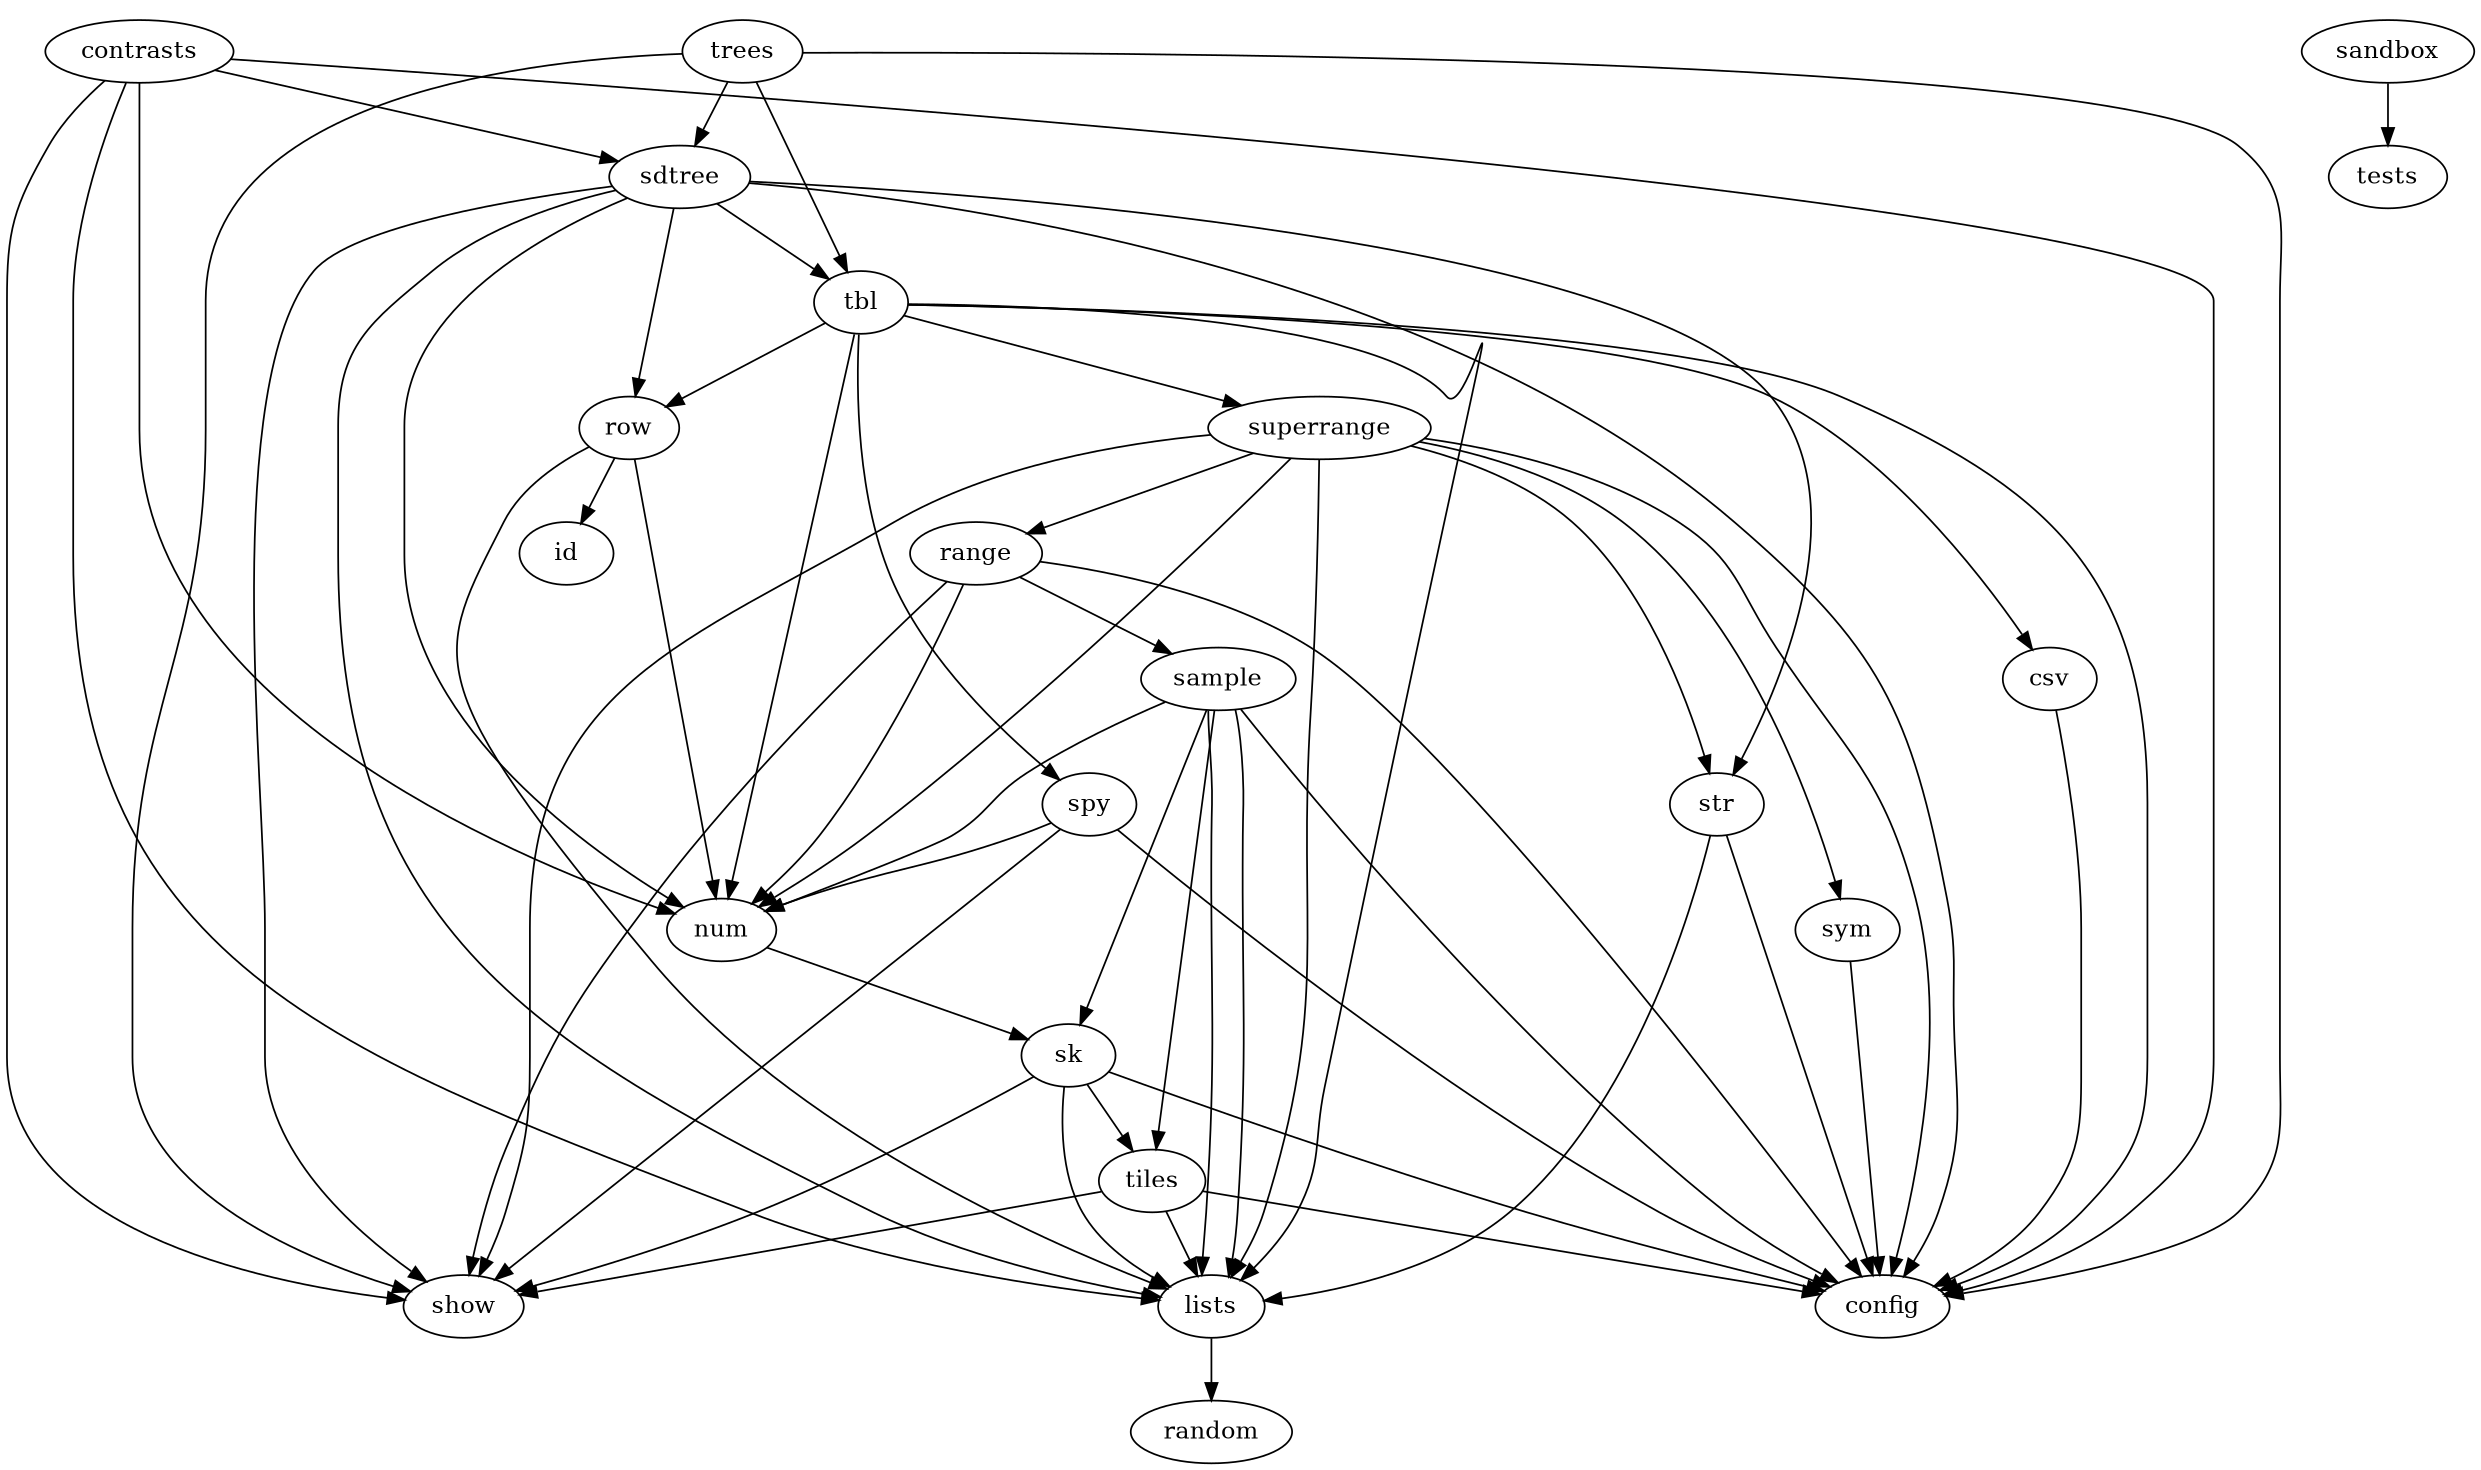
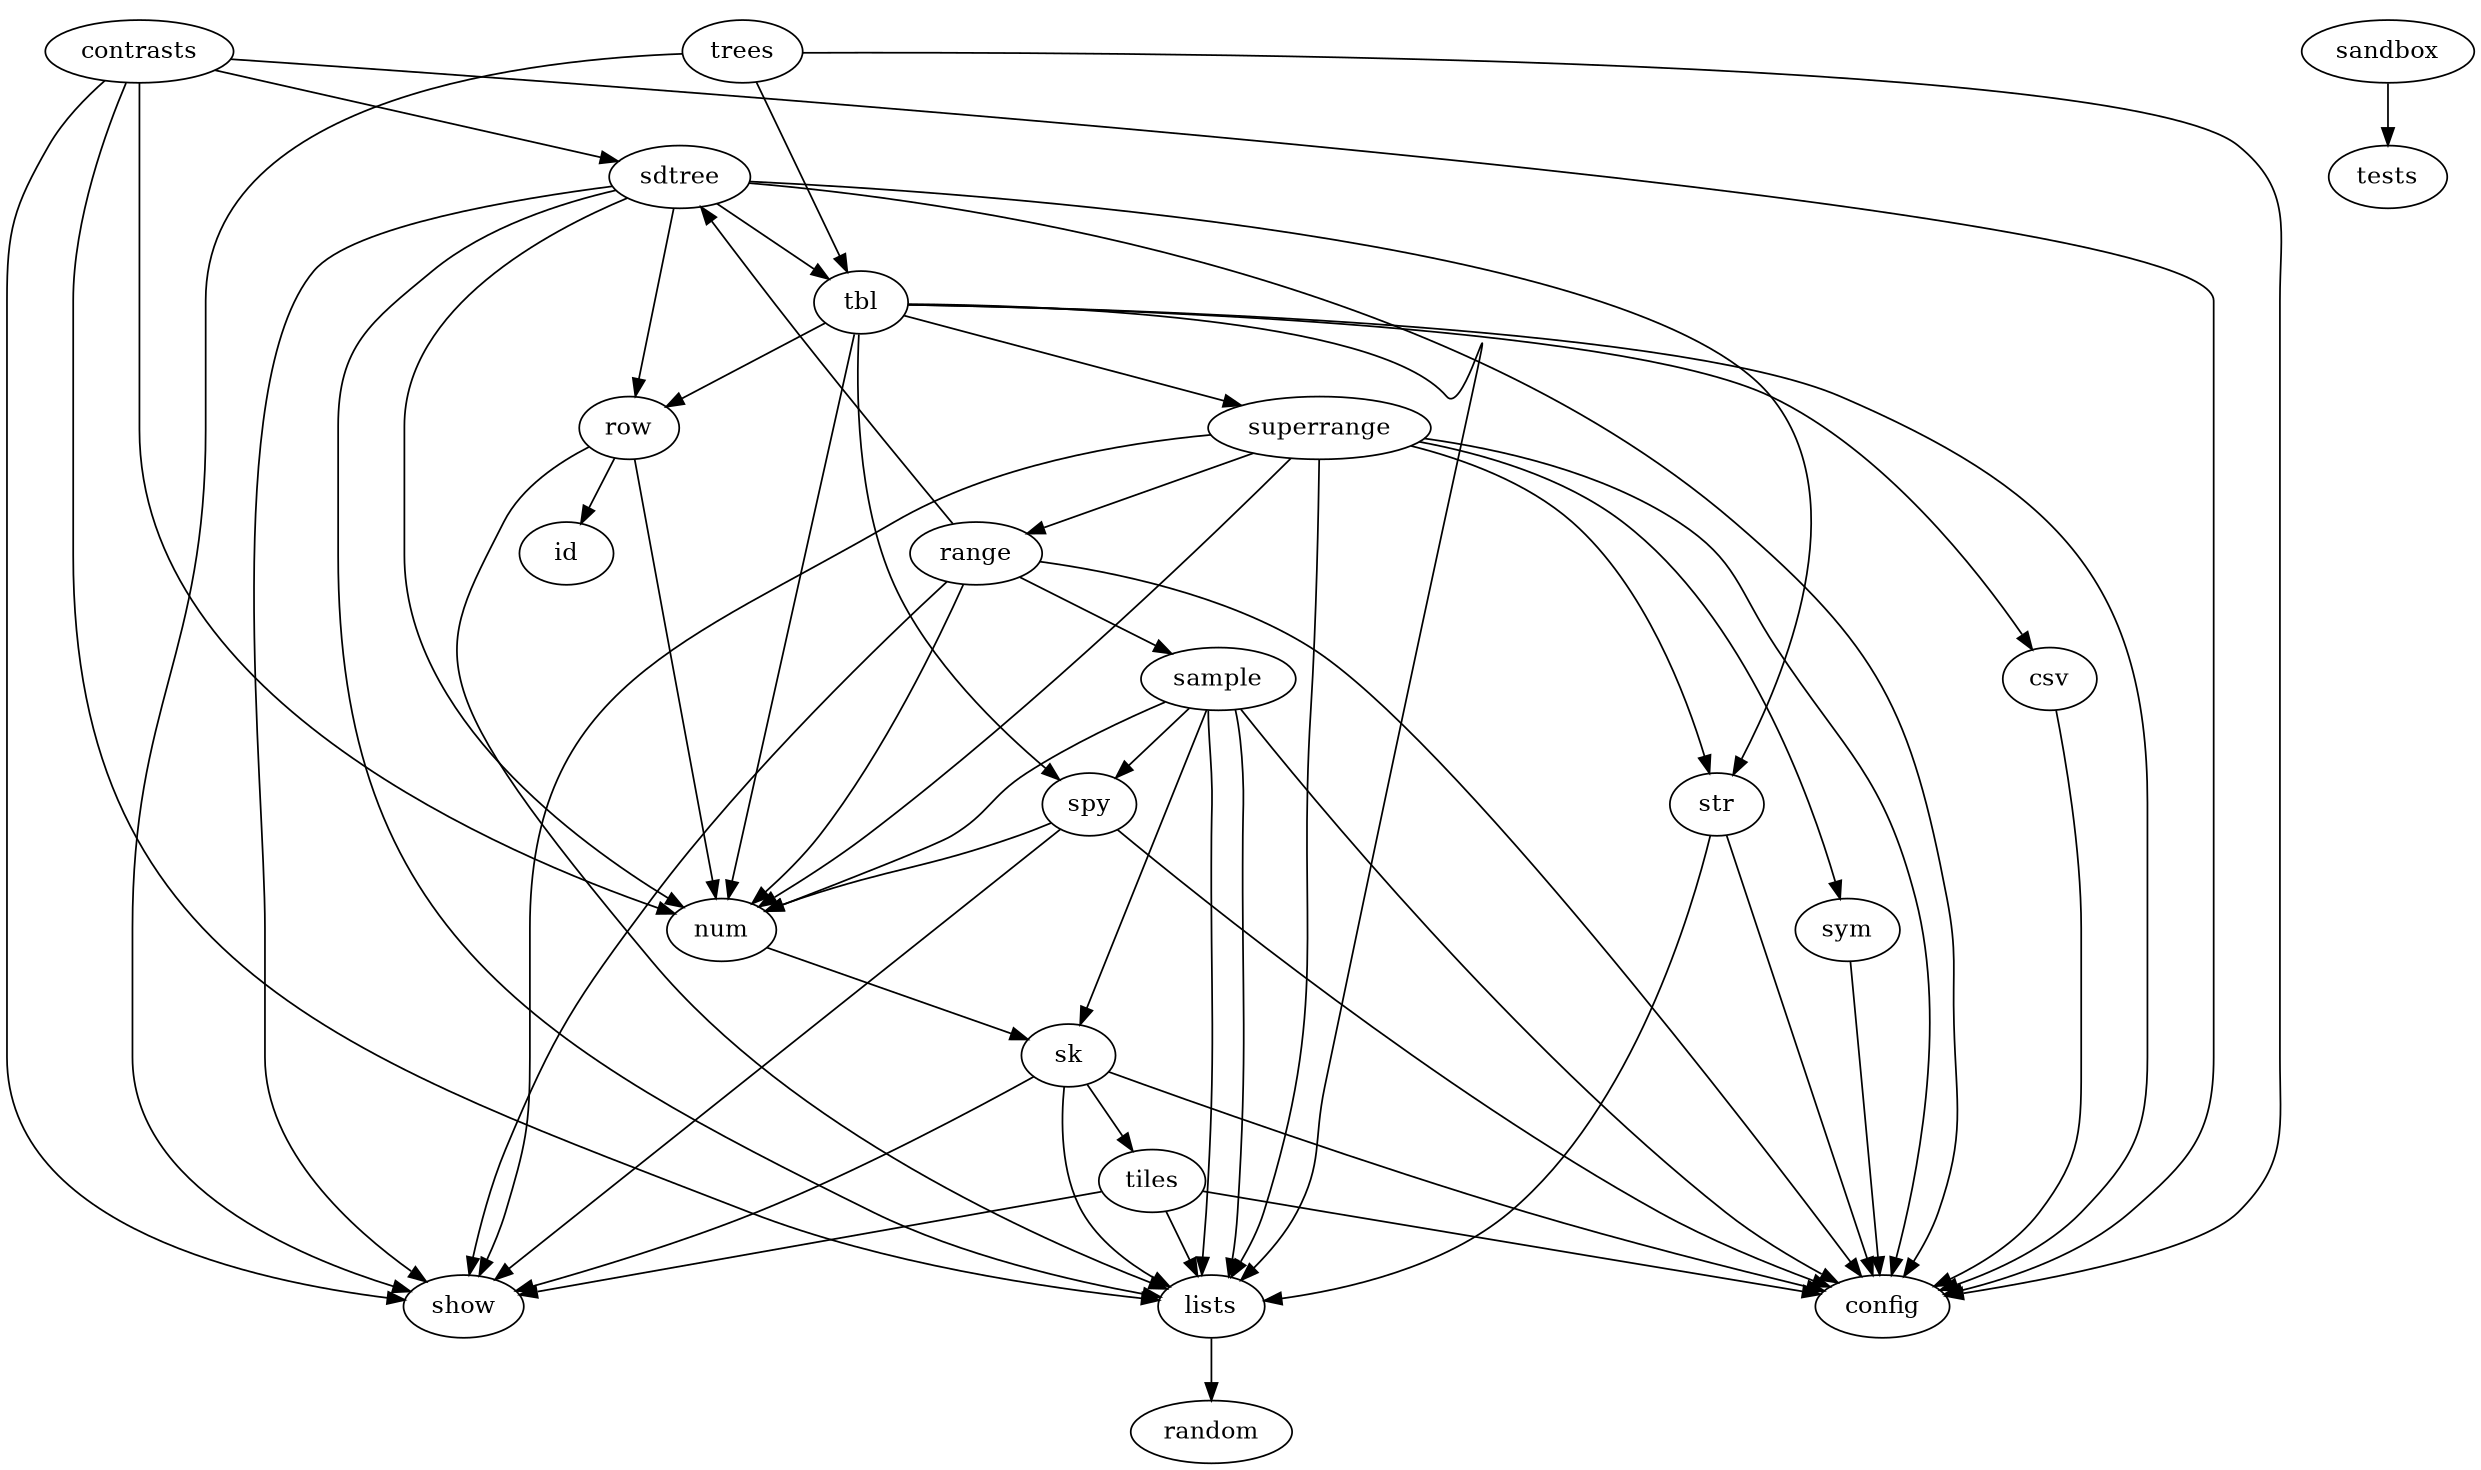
edge "trees" -> "sdtree": now "range" -> "sdtree"
edge "sample" -> "tiles": now "sample" -> "spy"
